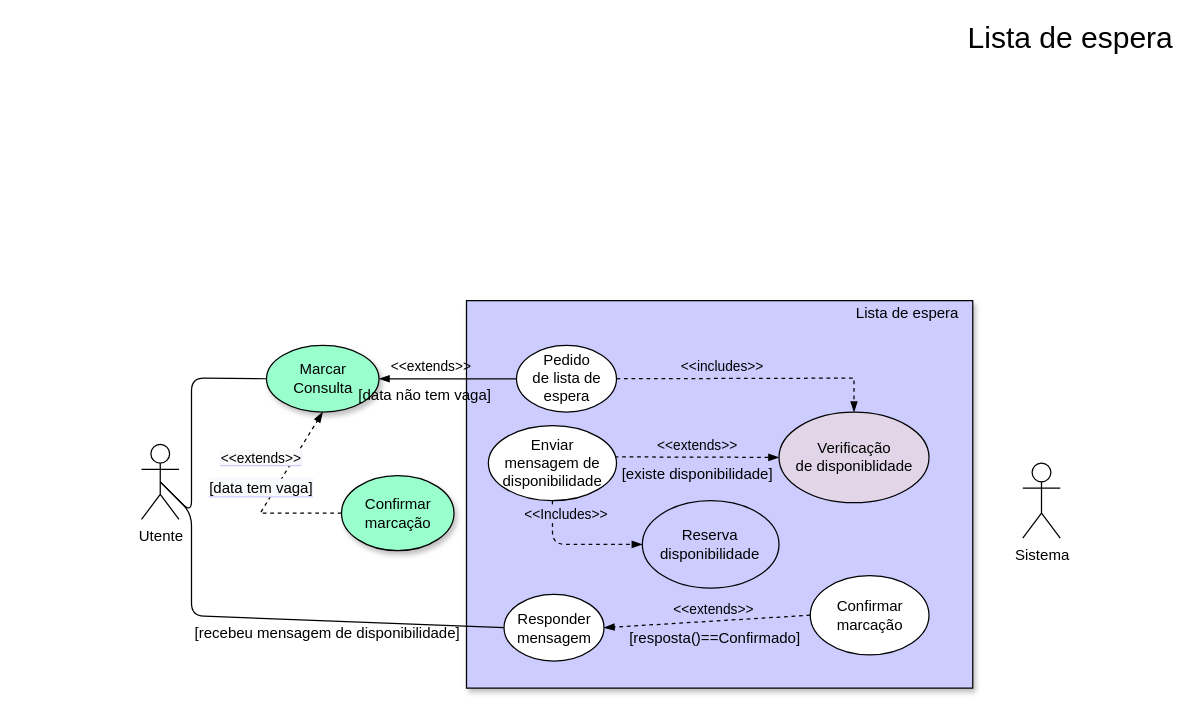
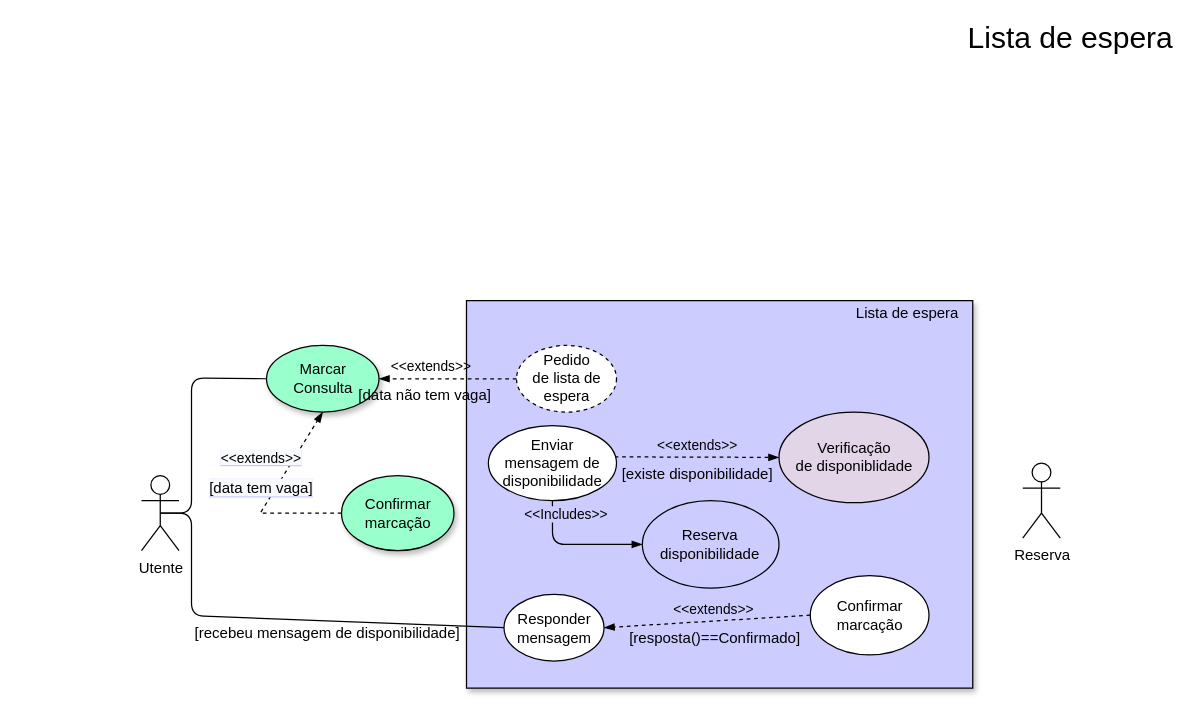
edge "Pedido de lista de espera" -> "Verificação de disponiblidade": removed, label "<<includes>>"
edge "Pedido de lista de espera" -> "Marcar Consulta": style solid -> dashed
node "Pedido de lista de espera": style solid -> dashed
node "Utente": moved (160, 482) -> (160, 513)
edge "Enviar mensagem de disponibilidade" -> "Reserva disponibilidade": style dashed -> solid
node "Sistema": label "Sistema" -> "Reserva"
